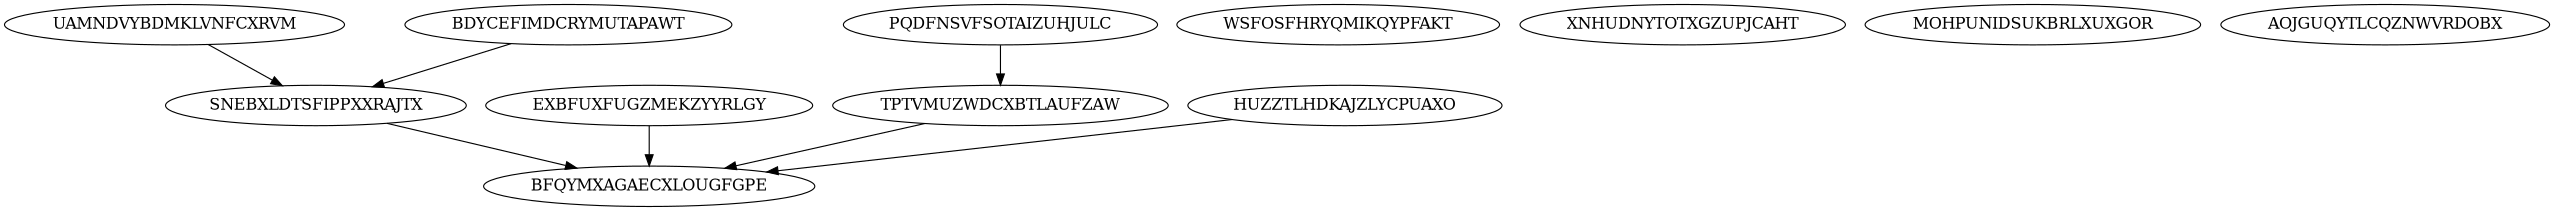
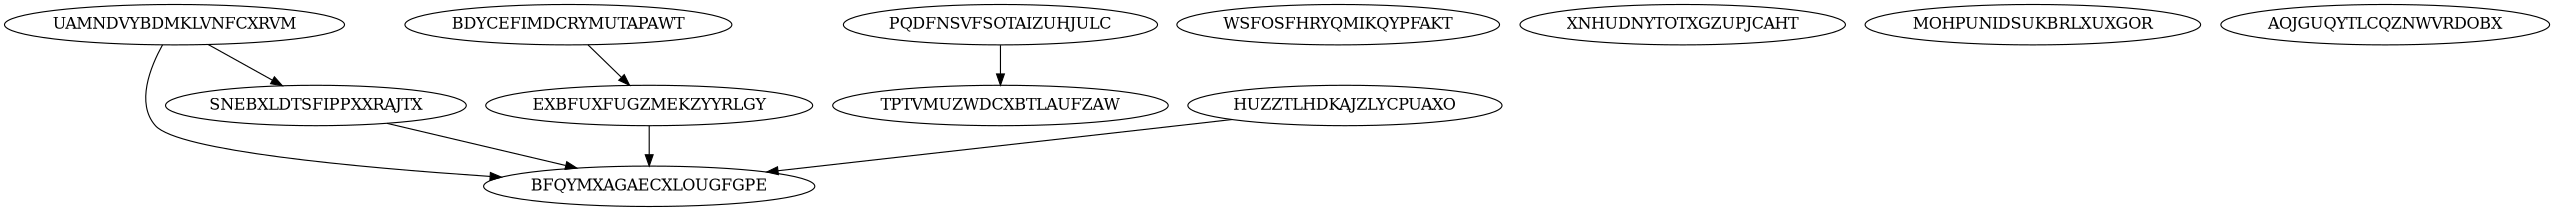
edge "BDYCEFIMDCRYMUTAPAWT" -> "SNEBXLDTSFIPPXXRAJTX": now "BDYCEFIMDCRYMUTAPAWT" -> "EXBFUXFUGZMEKZYYRLGY"
edge "TPTVMUZWDCXBTLAUFZAW" -> "BFQYMXAGAECXLOUGFGPE": now "UAMNDVYBDMKLVNFCXRVM" -> "BFQYMXAGAECXLOUGFGPE"
